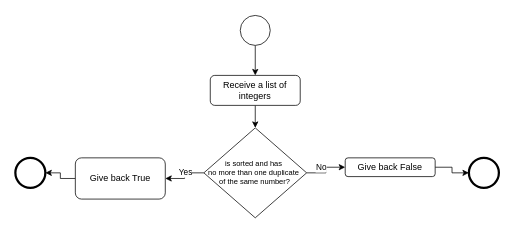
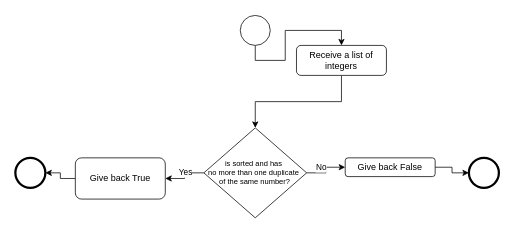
node "Receive a list of integers": moved (255, 90) -> (342, 60)
